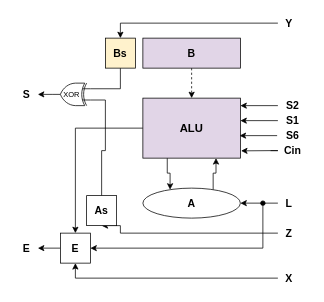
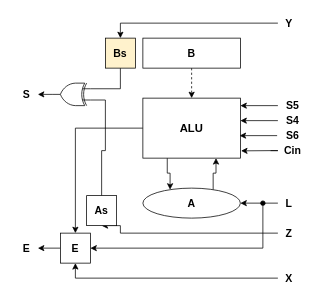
node "B": fillcolor #e1d5e7 -> #ffffff
node "XOR": removed
node "S2": label "S2" -> "S5"
node "S1": label "S1" -> "S4"
node "ALU": fillcolor #e1d5e7 -> #ffffff
